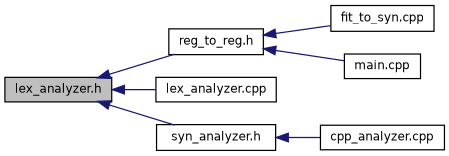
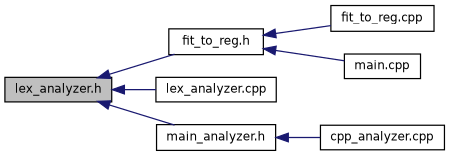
node "fit_to_syn.cpp": label "fit_to_syn.cpp" -> "fit_to_reg.cpp"
node "reg_to_reg.h": label "reg_to_reg.h" -> "fit_to_reg.h"
node "syn_analyzer.h": label "syn_analyzer.h" -> "main_analyzer.h"
